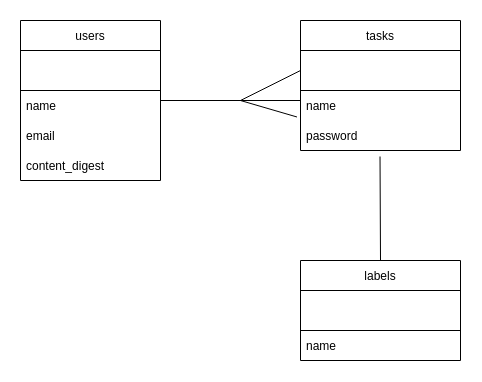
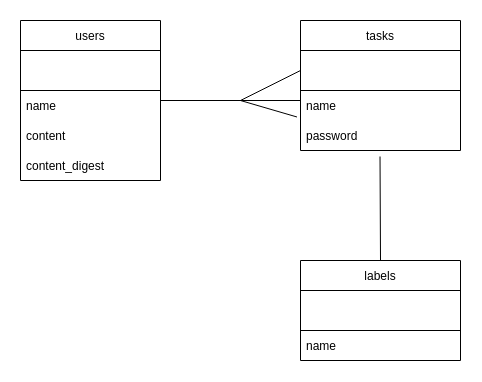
node "email": label "email" -> "content"
